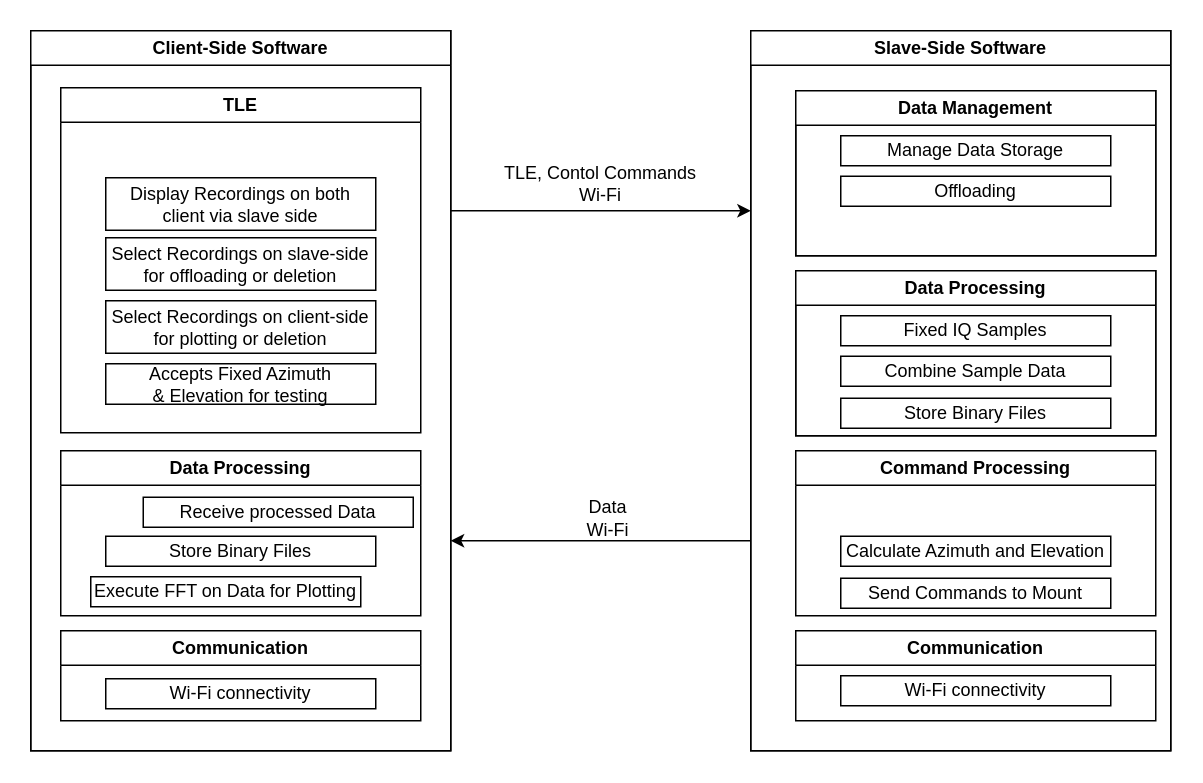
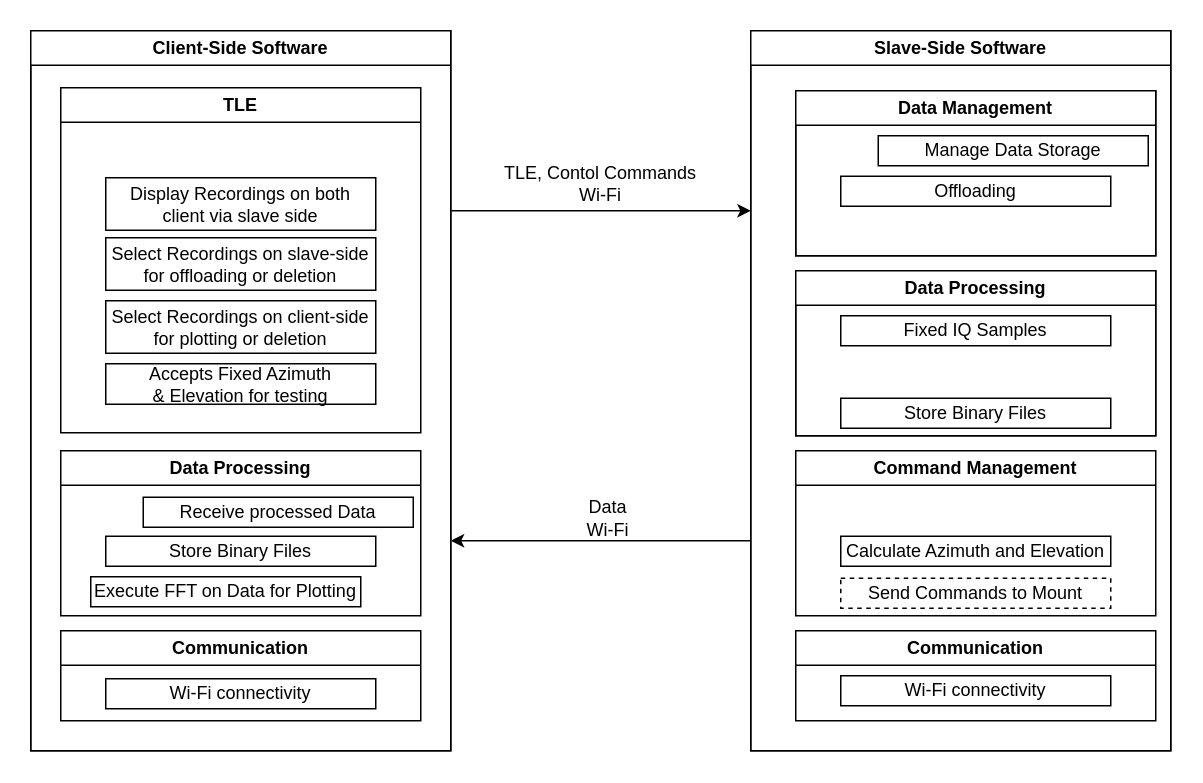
node "Manage Data Storage": moved (976, 151) -> (1013, 151)
node "Combine Sample Data": removed
node "Command Processing": label "Command Processing" -> "Command Management"
node "Send Commands to Mount": style solid -> dashed
